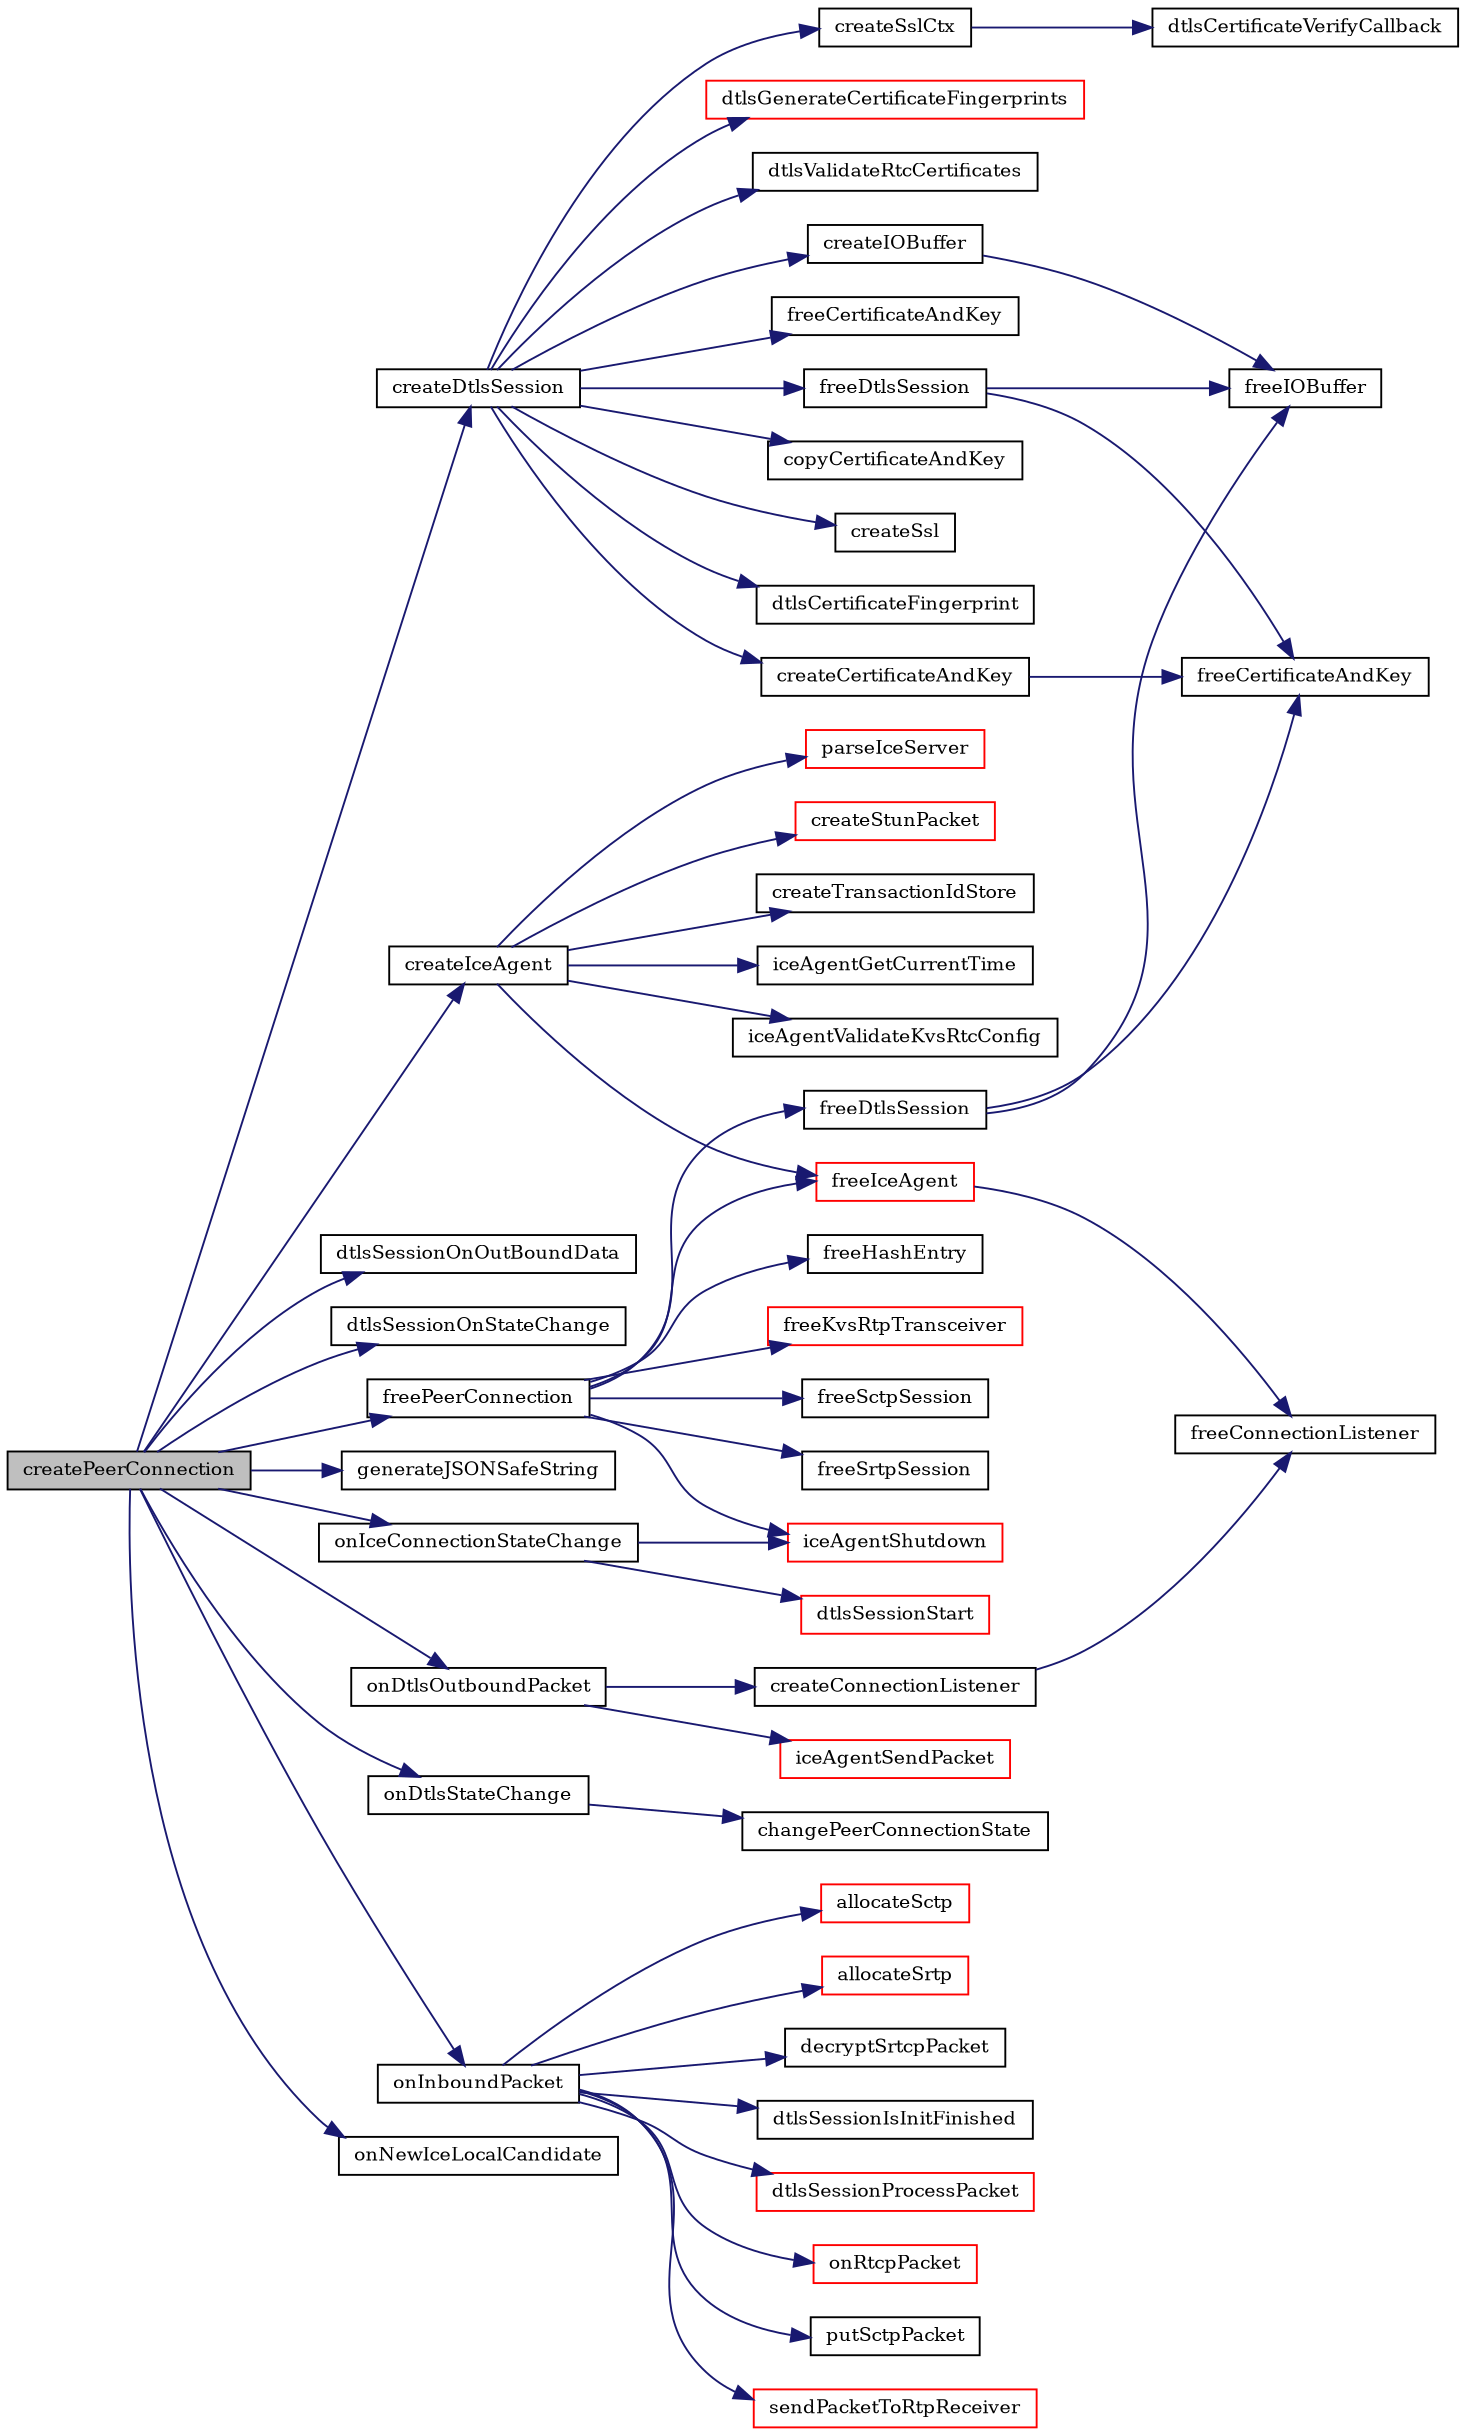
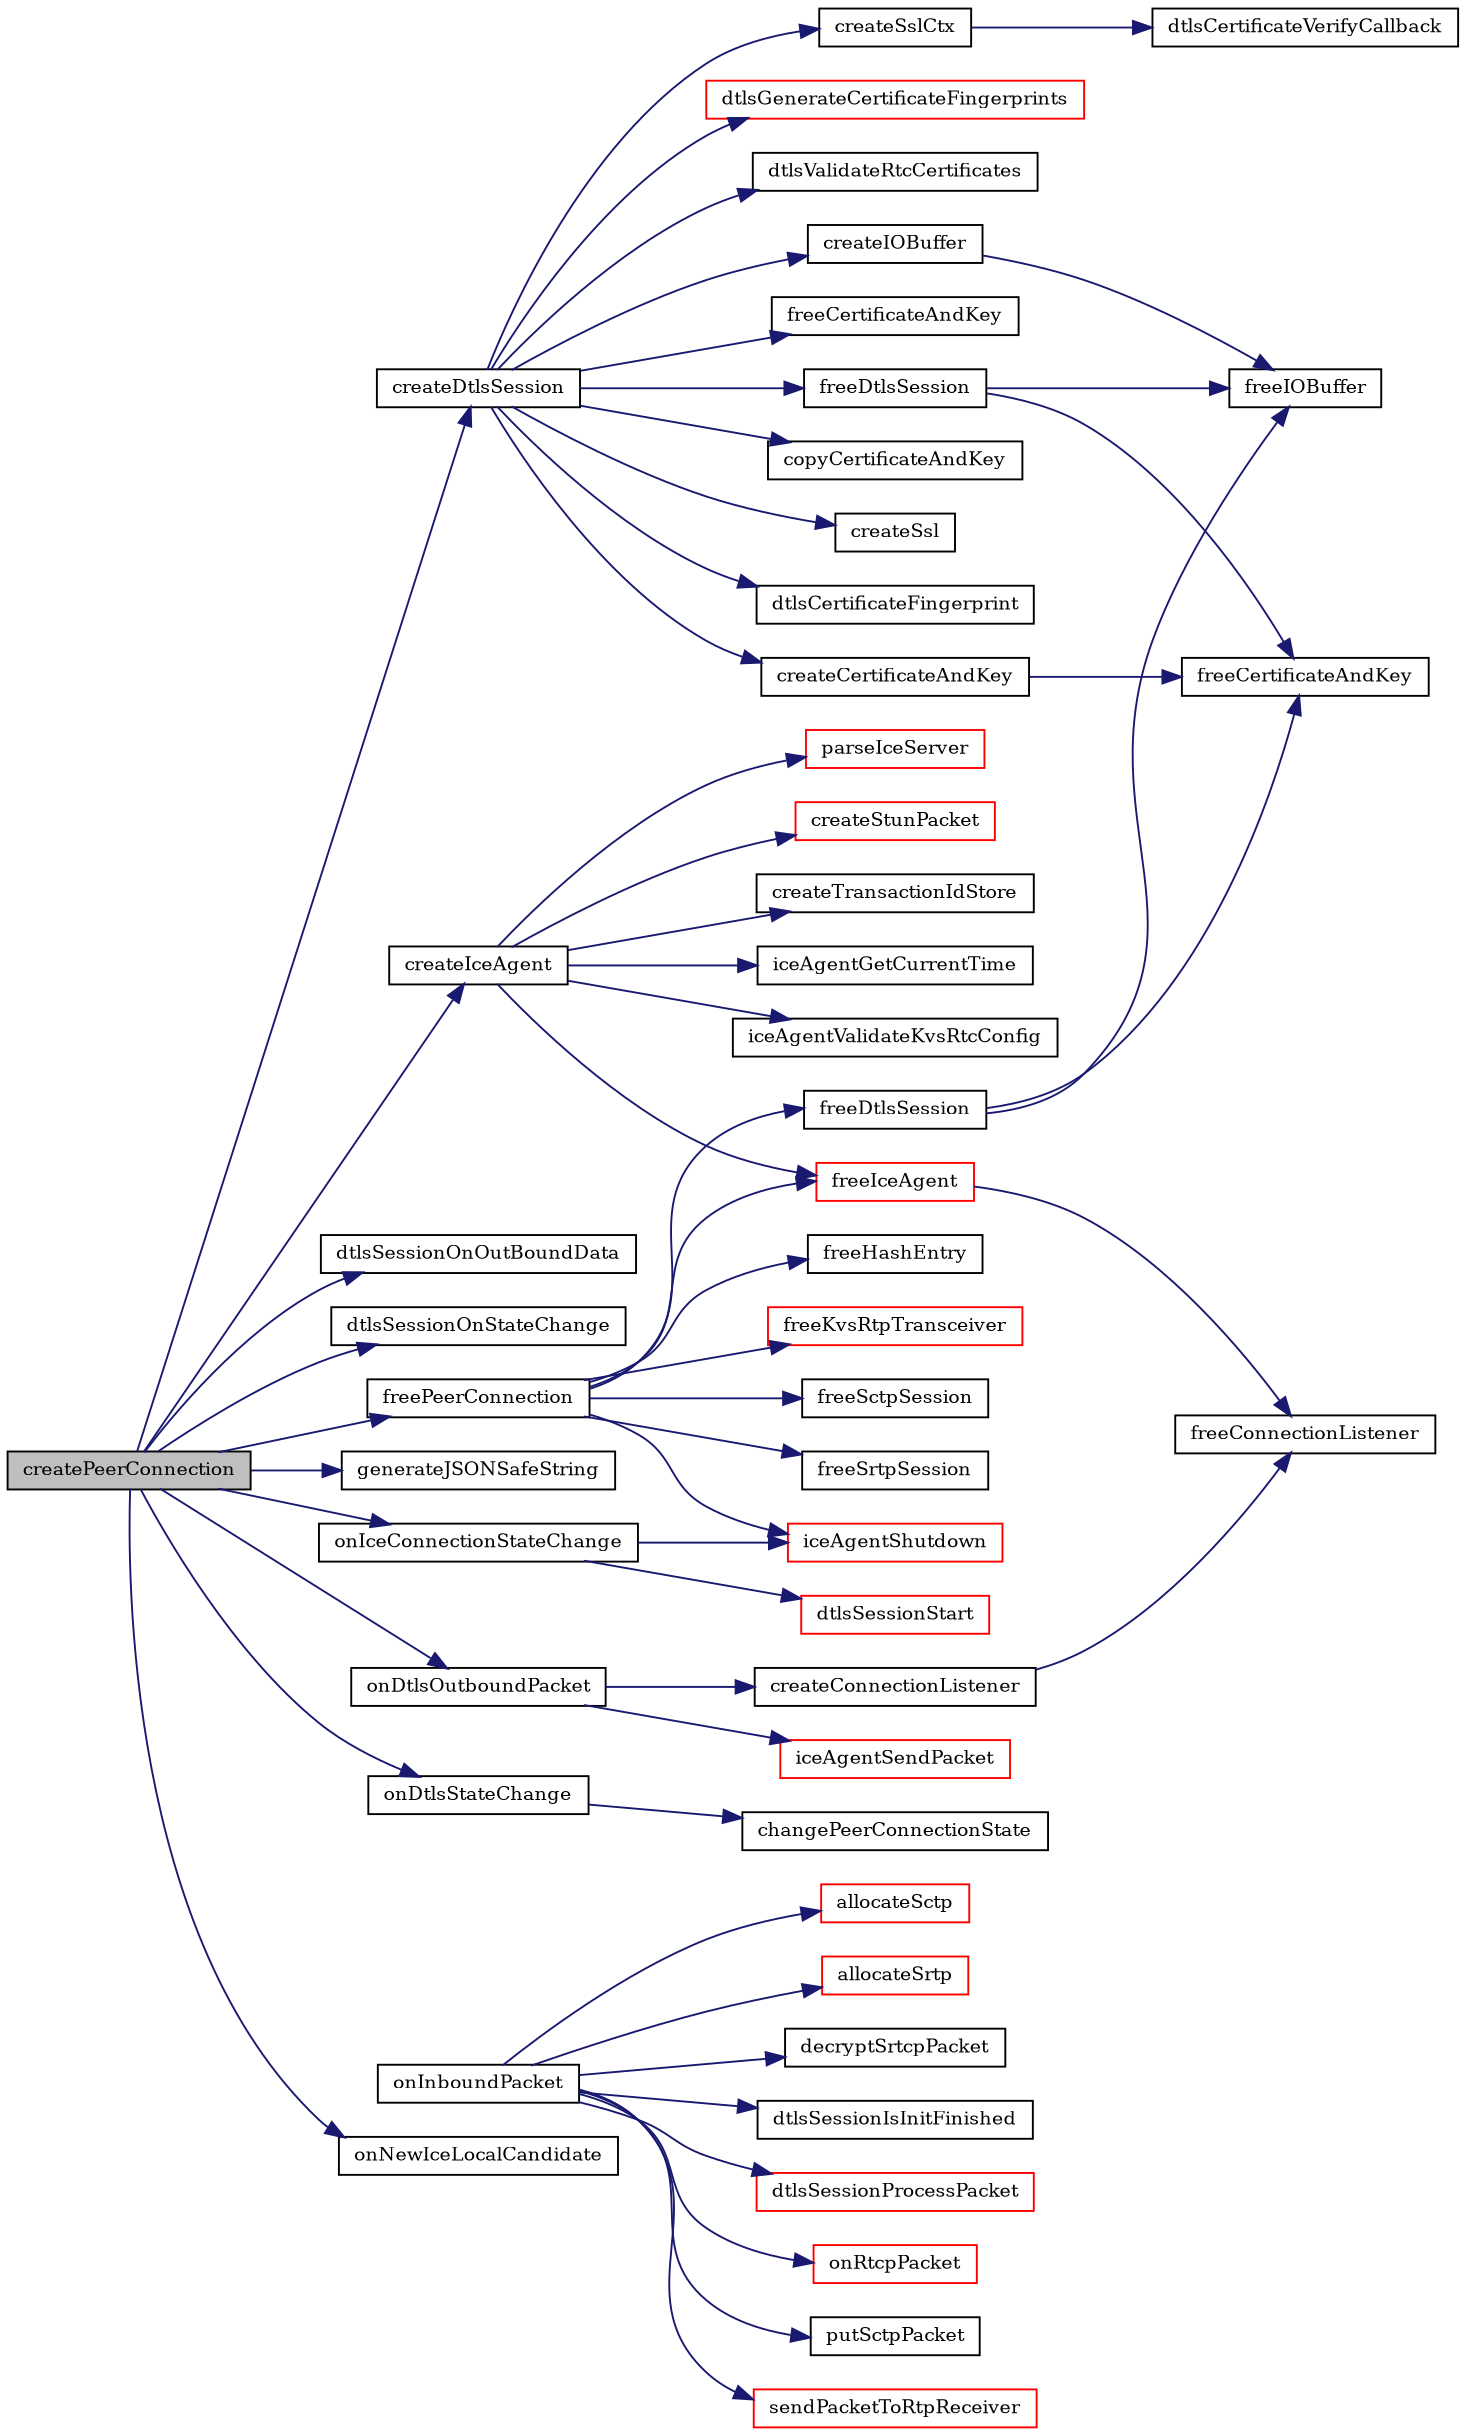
edge "createPeerConnection" -> "onInboundPacket": removed
